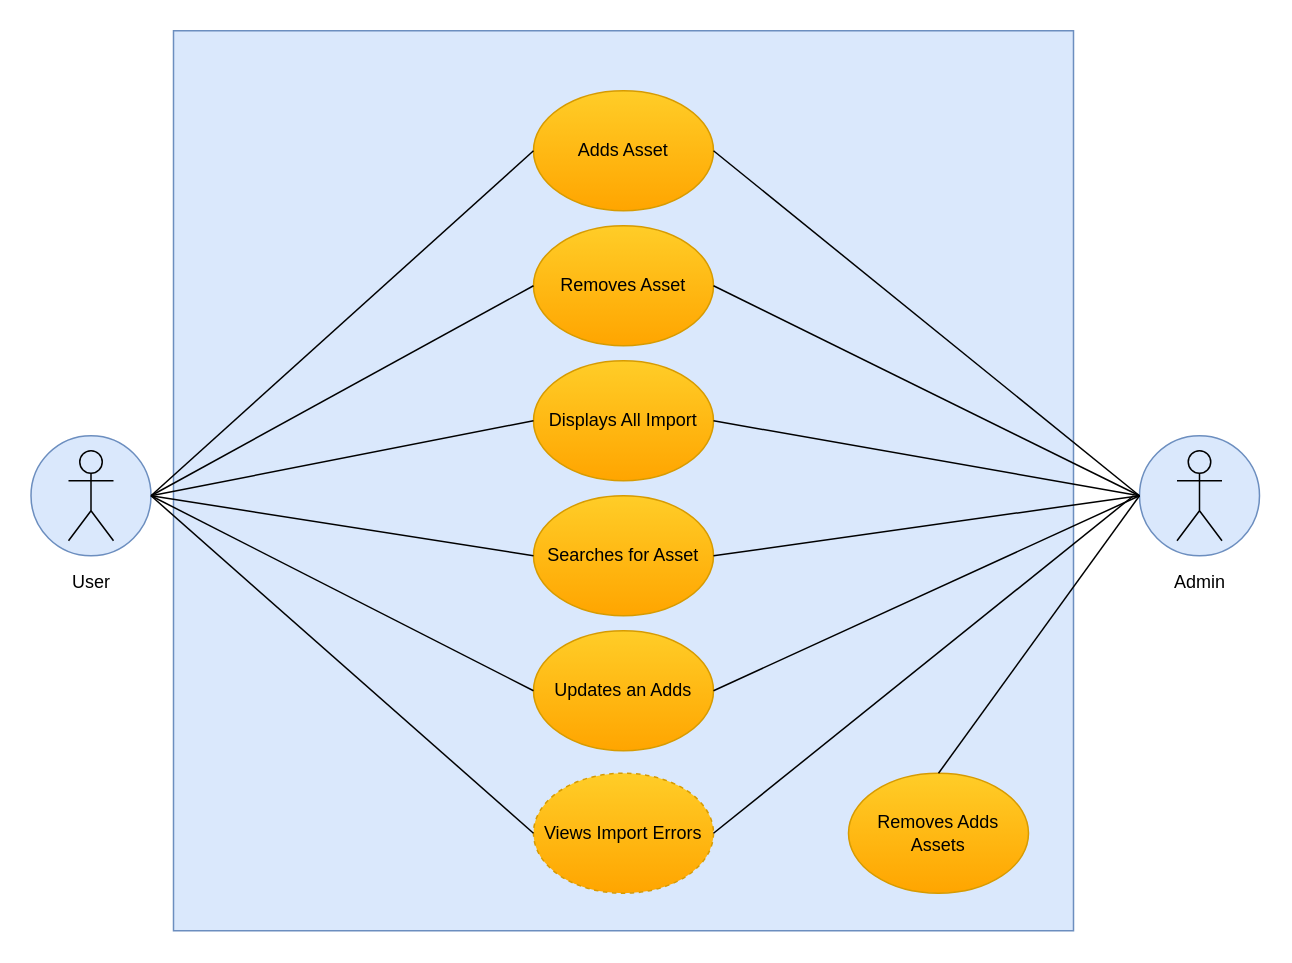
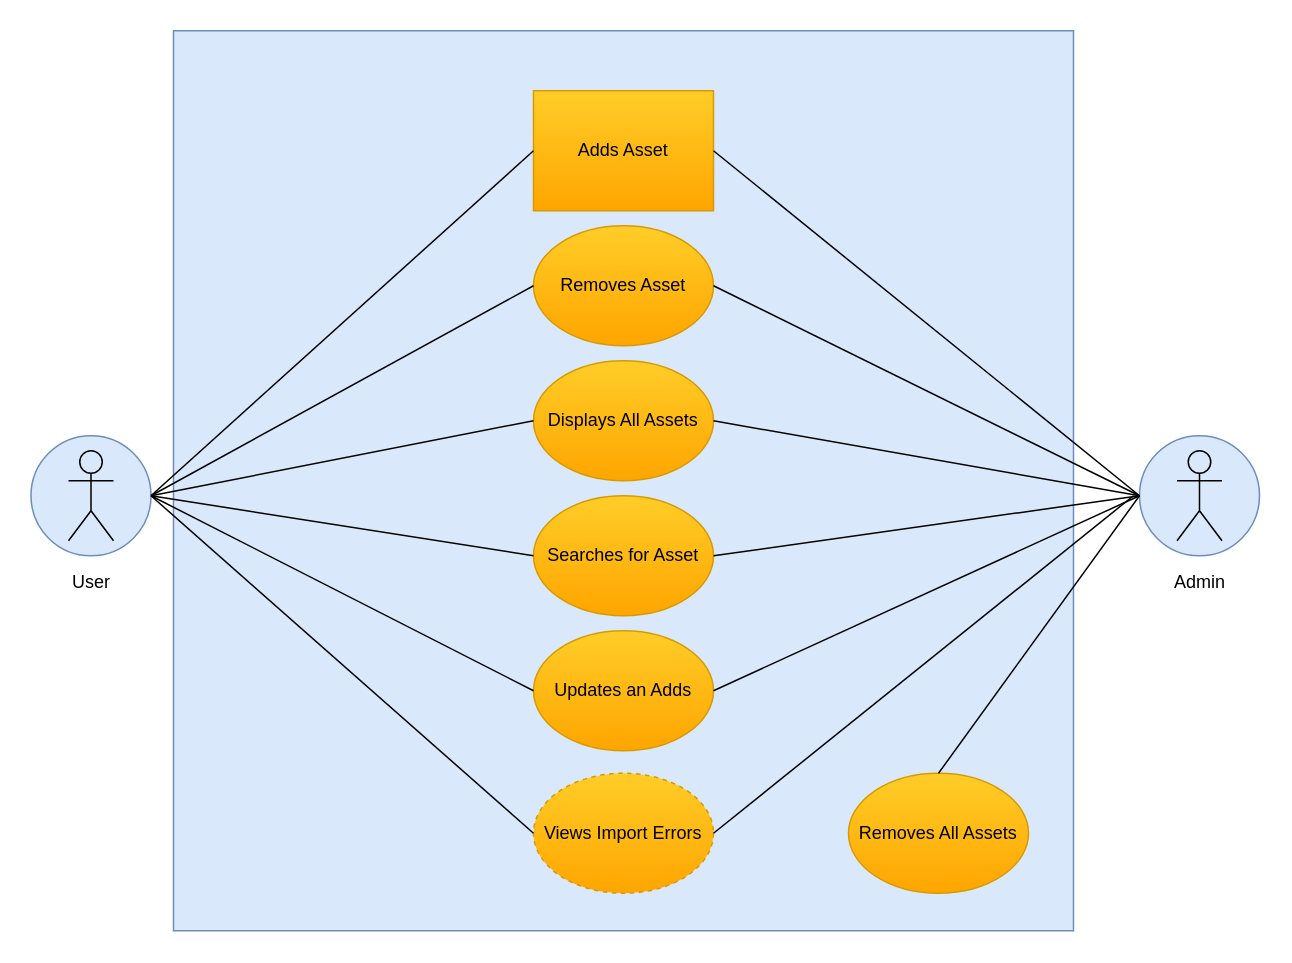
node "Adds Asset": shape ellipse -> rectangle
node "Displays All Import": label "Displays All Import" -> "Displays All Assets"
node "Removes Adds Assets": label "Removes Adds Assets" -> "Removes All Assets"
